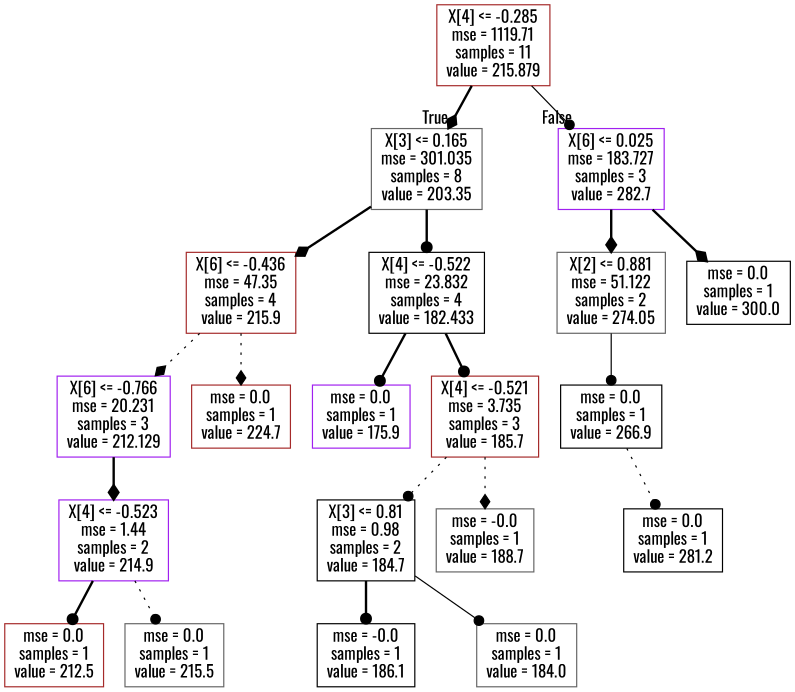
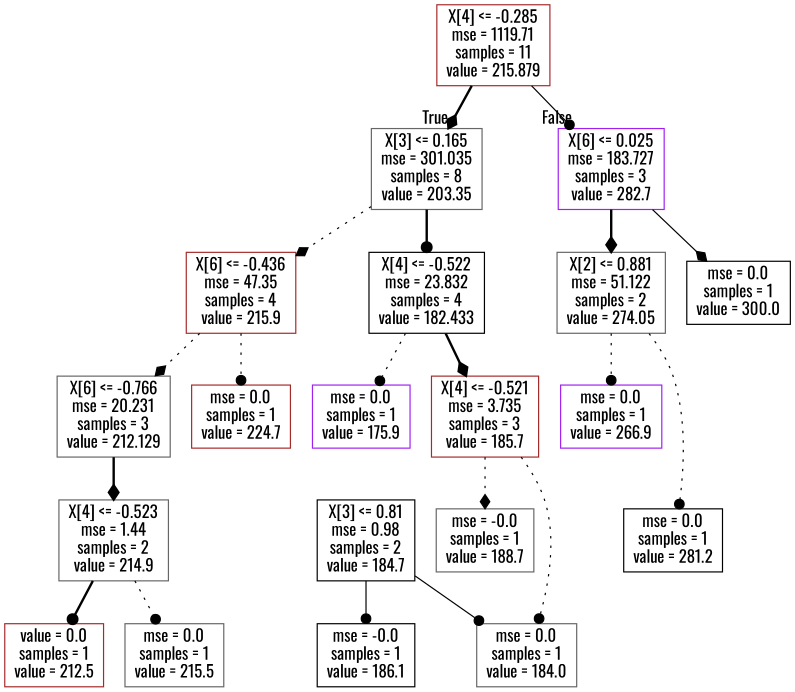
edge "X[3] <= 0.165 mse = 301.035 samples = 8 value = 203.35" -> "X[6] <= -0.436 mse = 47.35 samples = 4 value = 215.9": style bold -> dotted
edge "X[6] <= 0.025 mse = 183.727 samples = 3 value = 282.7" -> "mse = 0.0 samples = 1 value = 300.0": style bold -> solid
edge "X[4] <= -0.522 mse = 23.832 samples = 4 value = 182.433" -> "X[4] <= -0.521 mse = 3.735 samples = 3 value = 185.7": arrowhead dot -> diamond
edge "X[6] <= -0.436 mse = 47.35 samples = 4 value = 215.9" -> "mse = 0.0 samples = 1 value = 224.7": arrowhead diamond -> dot
edge "X[2] <= 0.881 mse = 51.122 samples = 2 value = 274.05" -> "mse = 0.0 samples = 1 value = 266.9": style solid -> dotted
edge "X[4] <= -0.522 mse = 23.832 samples = 4 value = 182.433" -> "mse = 0.0 samples = 1 value = 175.9": style bold -> dotted
node "X[6] <= -0.766 mse = 20.231 samples = 3 value = 212.129": color purple -> gray40
node "mse = 0.0 samples = 1 value = 266.9": color black -> purple
edge "mse = 0.0 samples = 1 value = 266.9" -> "mse = 0.0 samples = 1 value = 281.2": now "X[2] <= 0.881 mse = 51.122 samples = 2 value = 274.05" -> "mse = 0.0 samples = 1 value = 281.2"
edge "X[4] <= -0.521 mse = 3.735 samples = 3 value = 185.7" -> "X[3] <= 0.81 mse = 0.98 samples = 2 value = 184.7": now "X[4] <= -0.521 mse = 3.735 samples = 3 value = 185.7" -> "mse = 0.0 samples = 1 value = 184.0"
node "X[4] <= -0.523 mse = 1.44 samples = 2 value = 214.9": color purple -> gray40
edge "X[3] <= 0.81 mse = 0.98 samples = 2 value = 184.7" -> "mse = -0.0 samples = 1 value = 186.1": style bold -> solid
node "mse = 0.0 samples = 1 value = 212.5": label "mse = 0.0 samples = 1 value = 212.5" -> "value = 0.0 samples = 1 value = 212.5"
